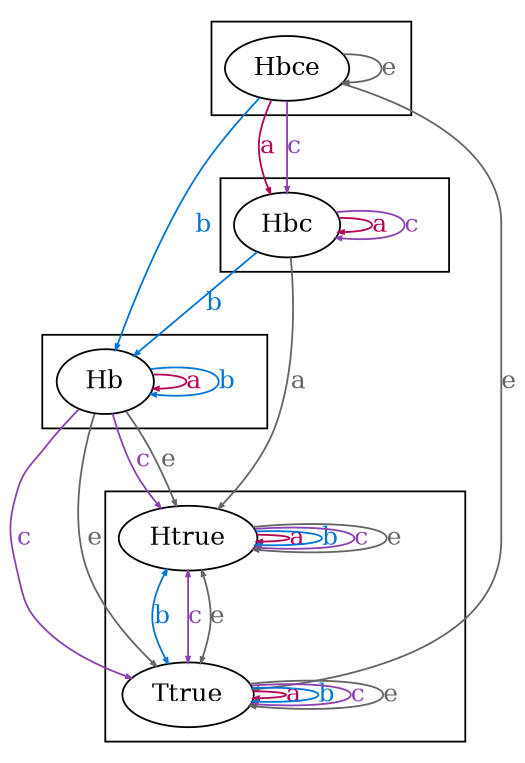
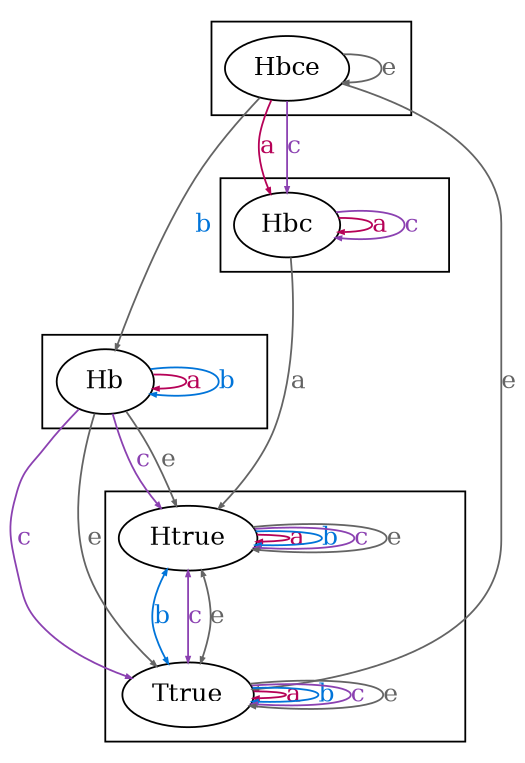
edge "Hbce" -> "Hb": color #0074d9 -> #646464
edge "Hbc" -> "Hb": removed, label "b"
